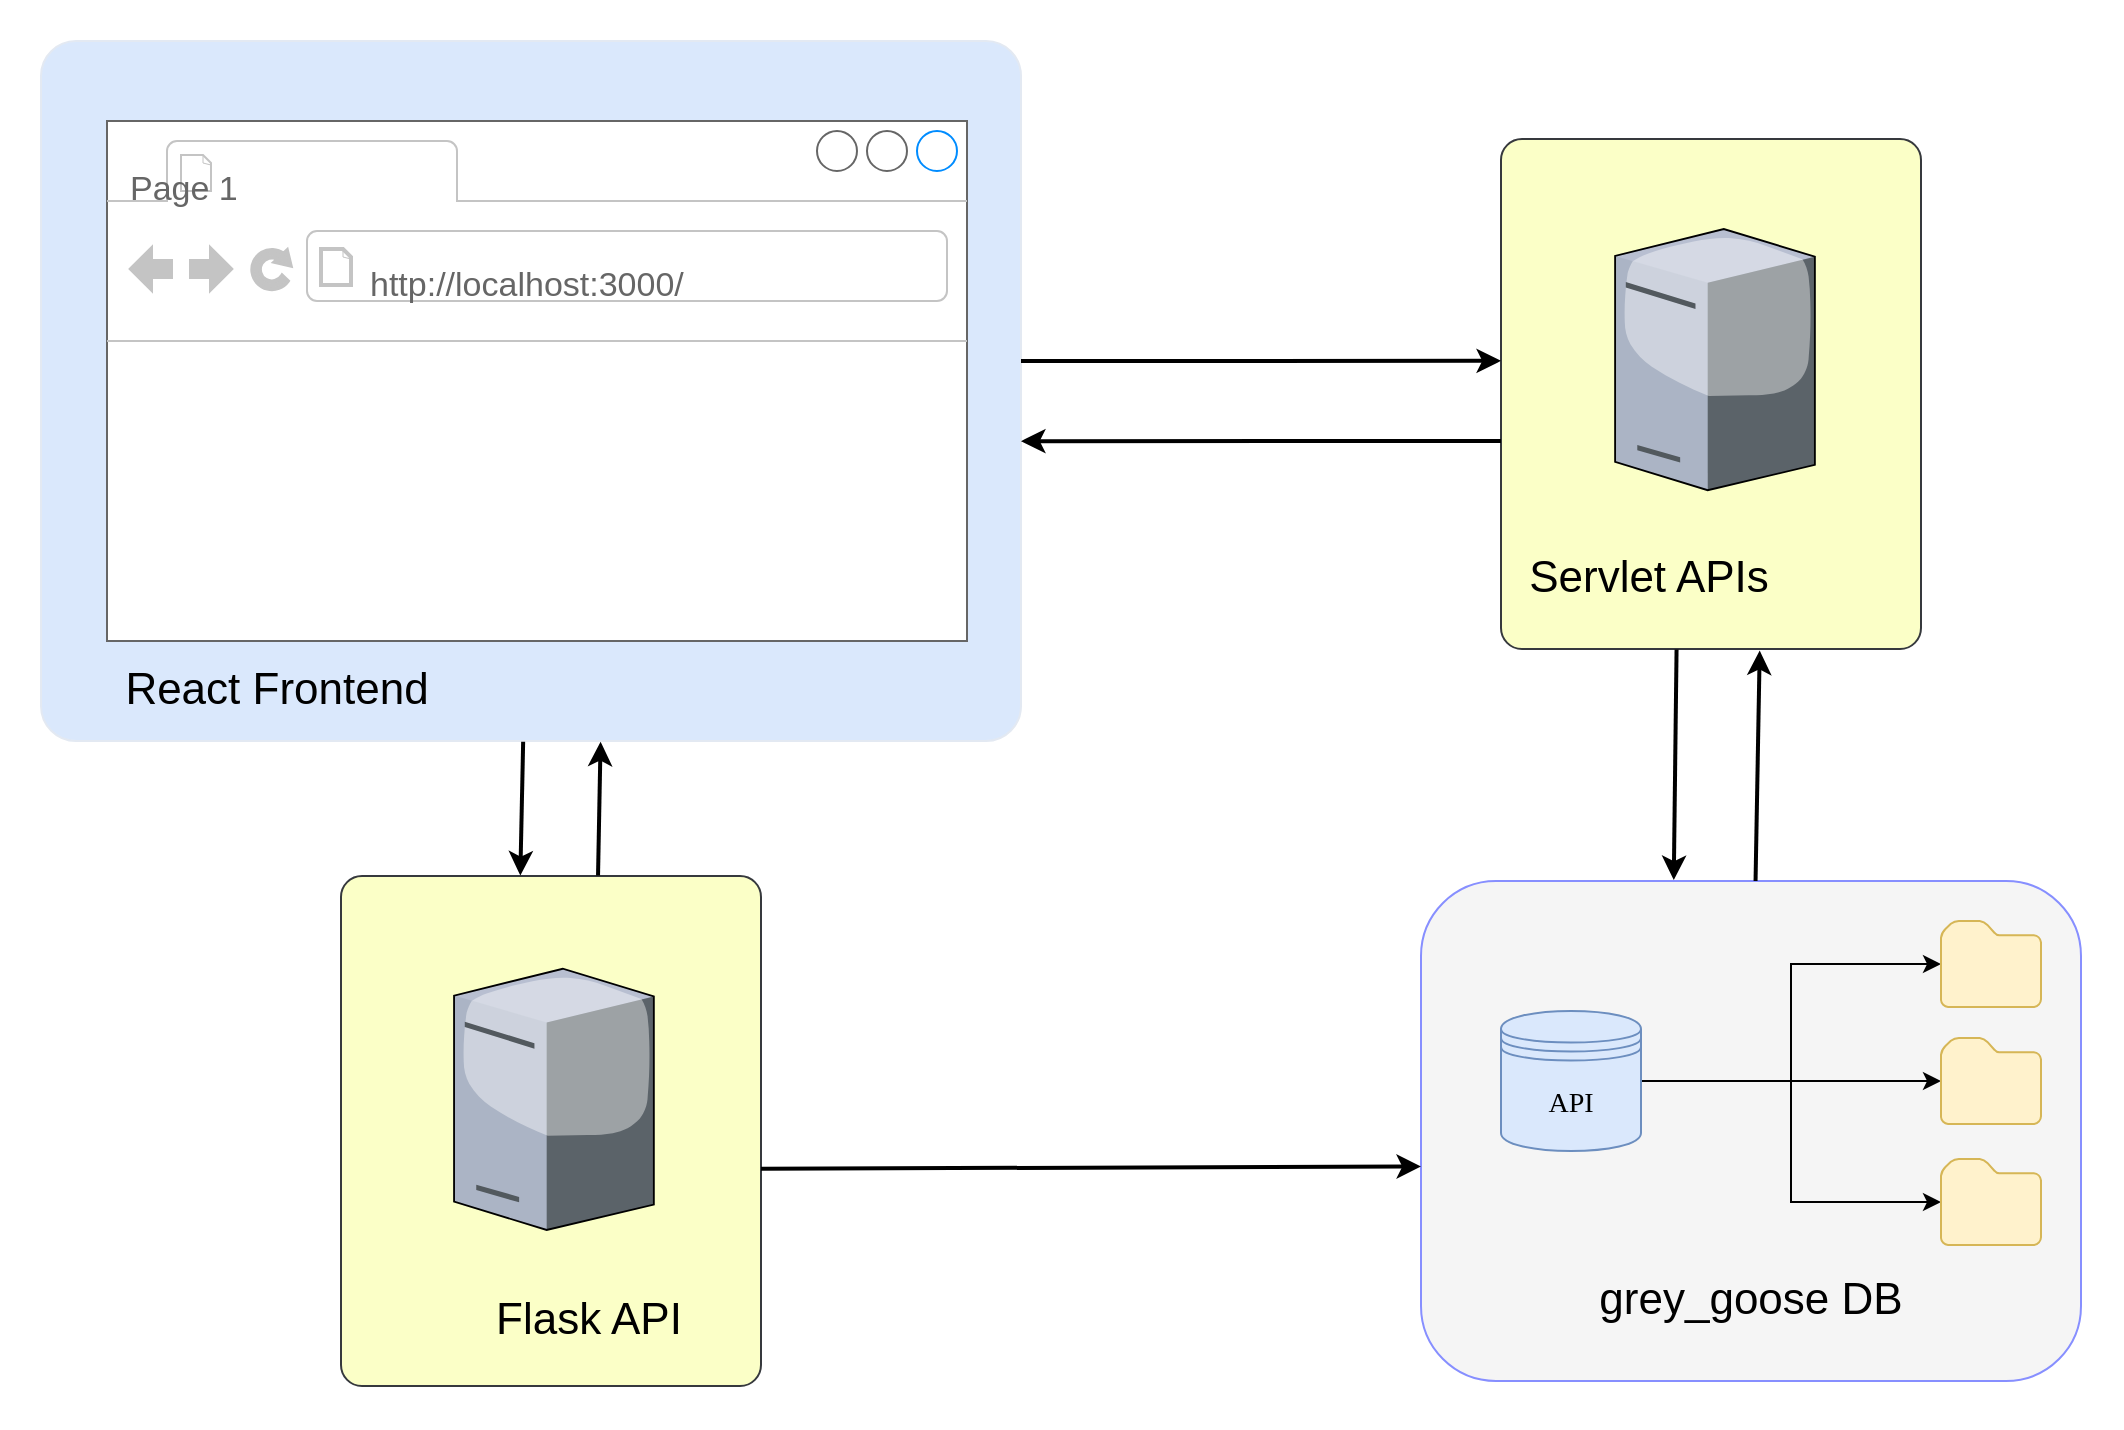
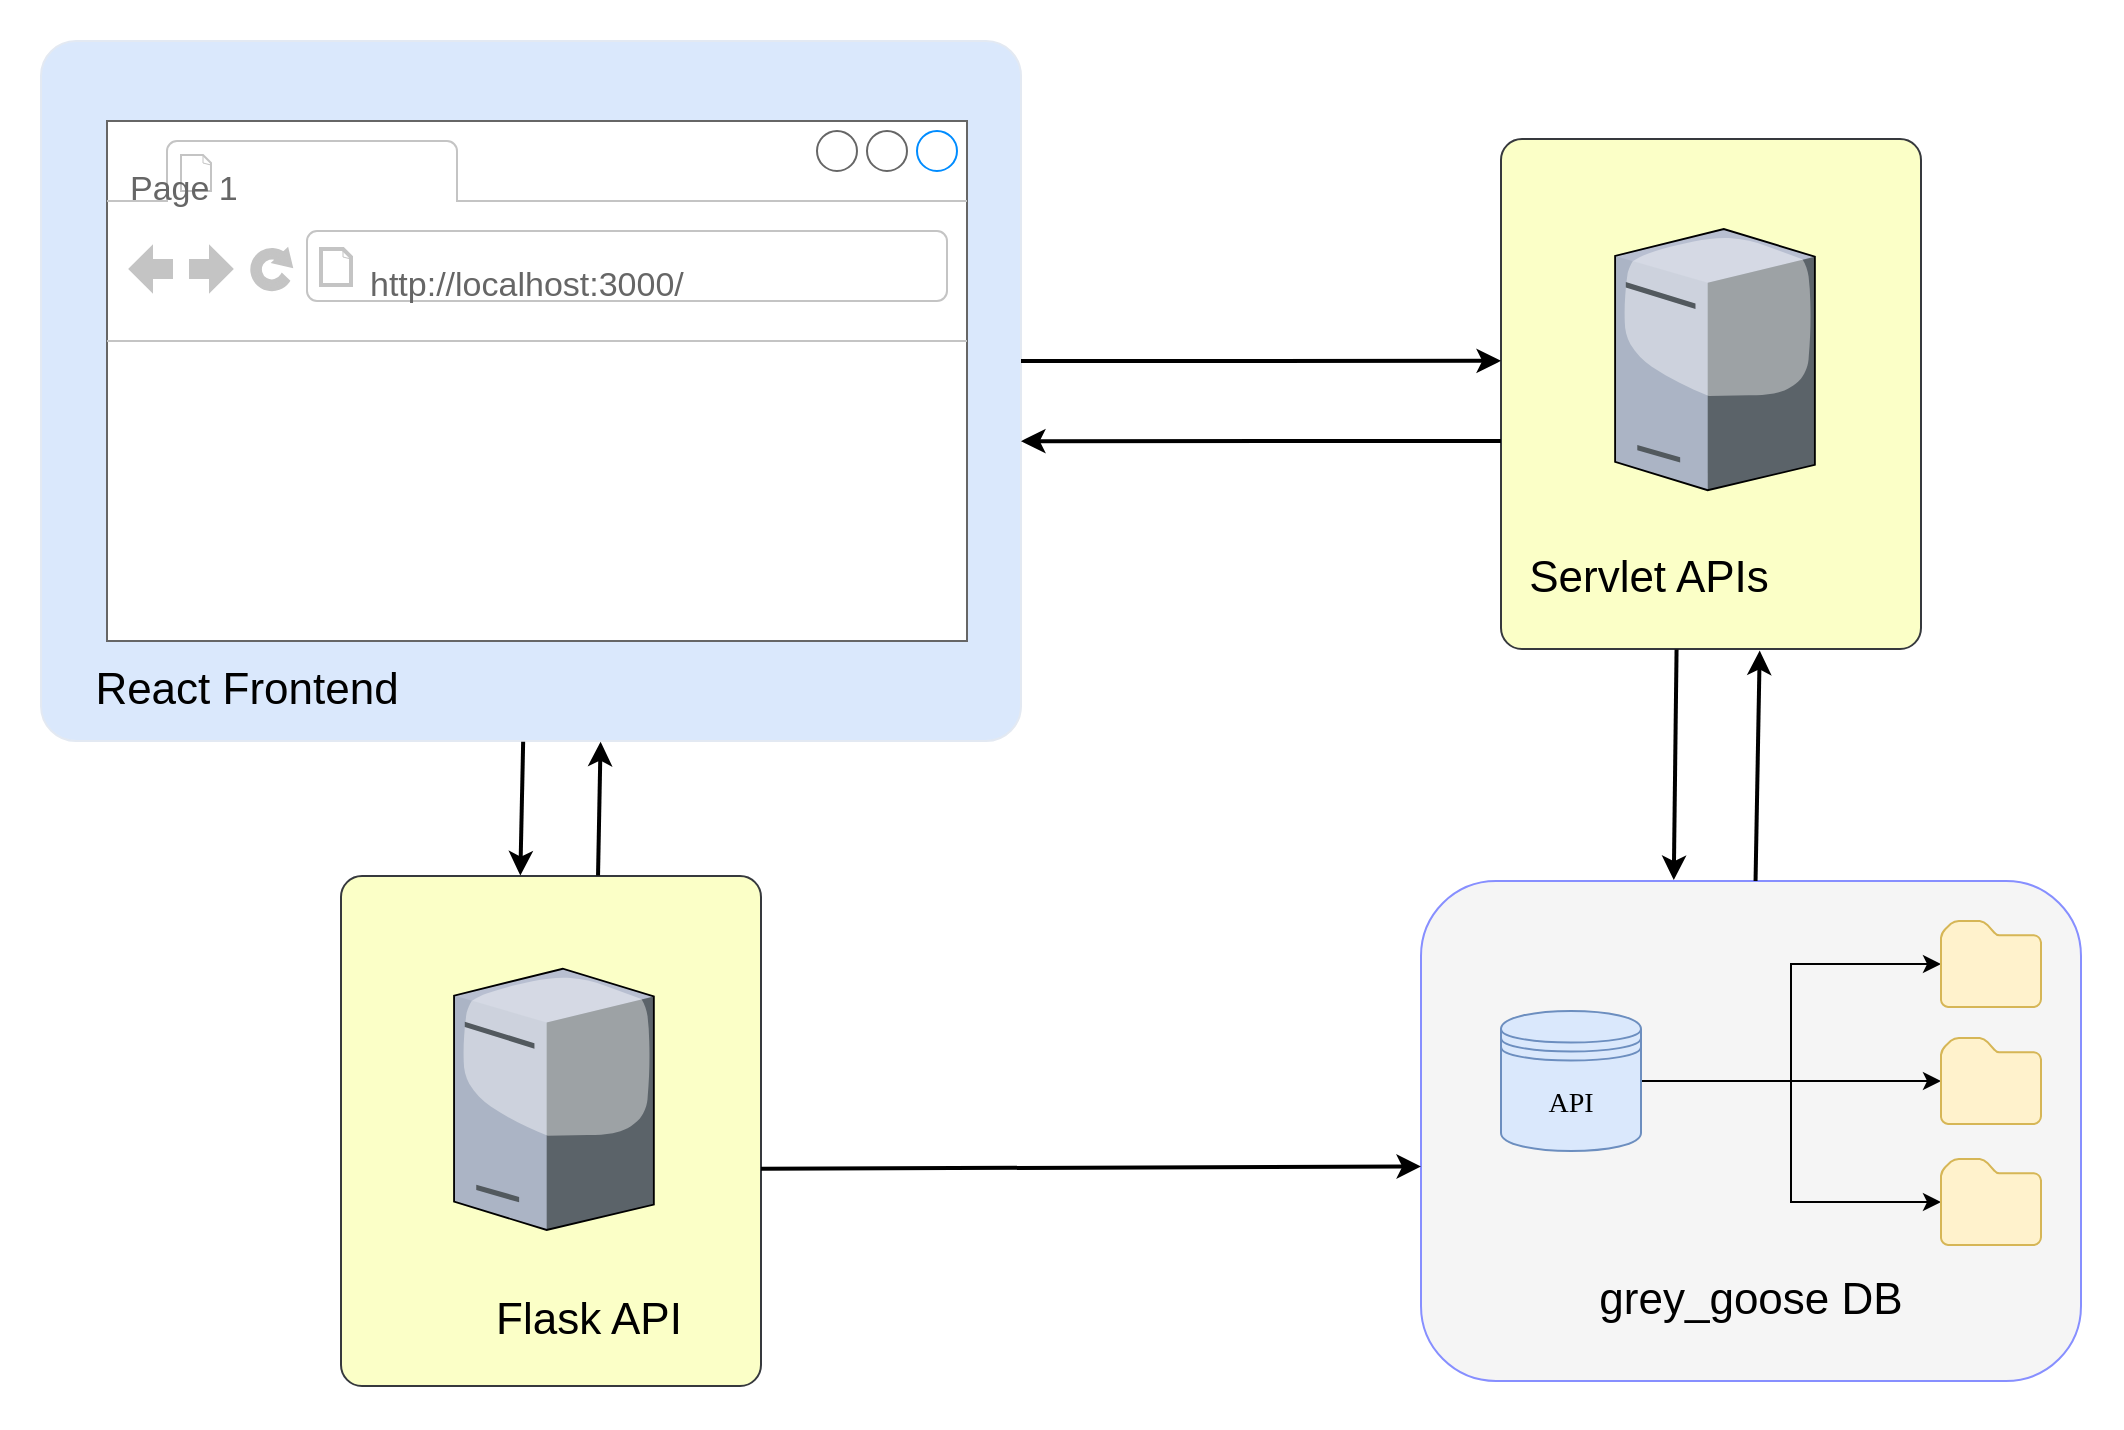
node "React Frontend": moved (277, 691) -> (247, 691)
